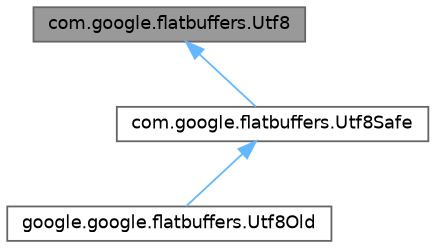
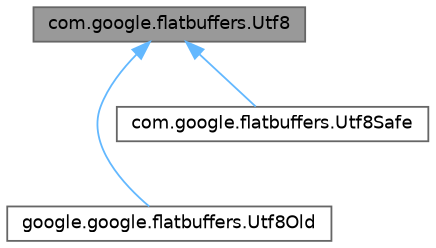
edge "google.google.flatbuffers.Utf8Old" -> "com.google.flatbuffers.Utf8Safe": now "google.google.flatbuffers.Utf8Old" -> "com.google.flatbuffers.Utf8"
